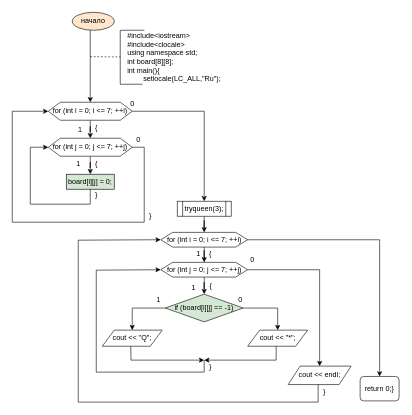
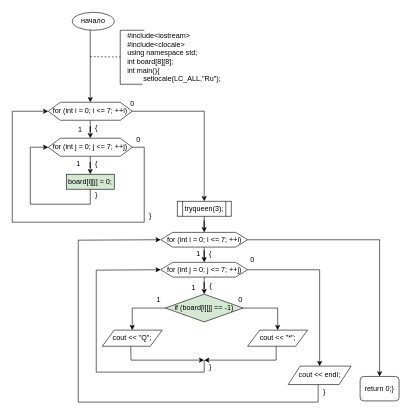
node "начало": fillcolor #ffe6cc -> #ffffff
